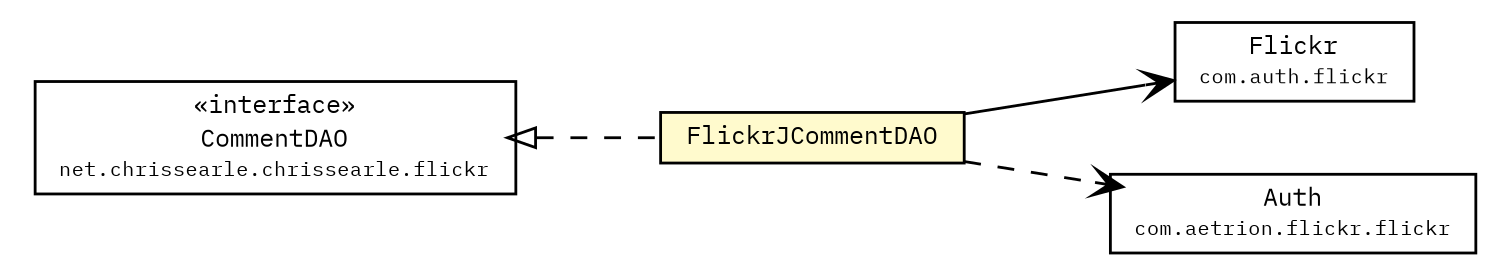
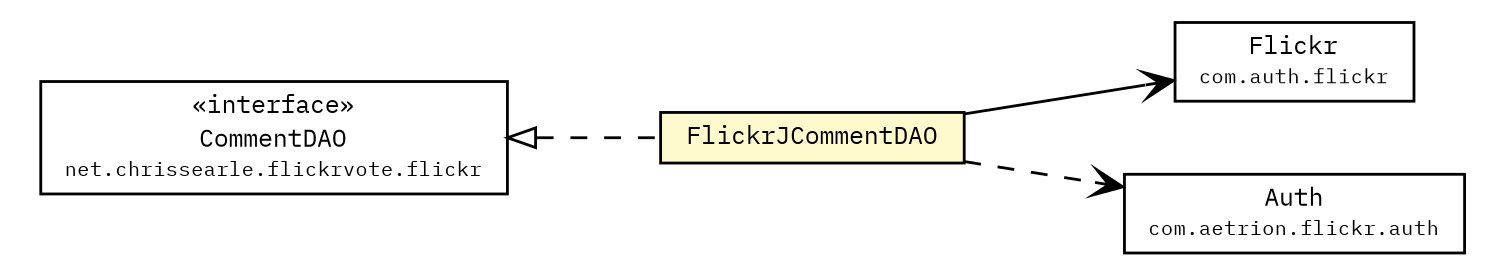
node "CommentDAO": text "net.chrissearle.chrissearle.flickr" -> "net.chrissearle.flickrvote.flickr"
node "Auth": text "com.aetrion.flickr.flickr" -> "com.aetrion.flickr.auth"
